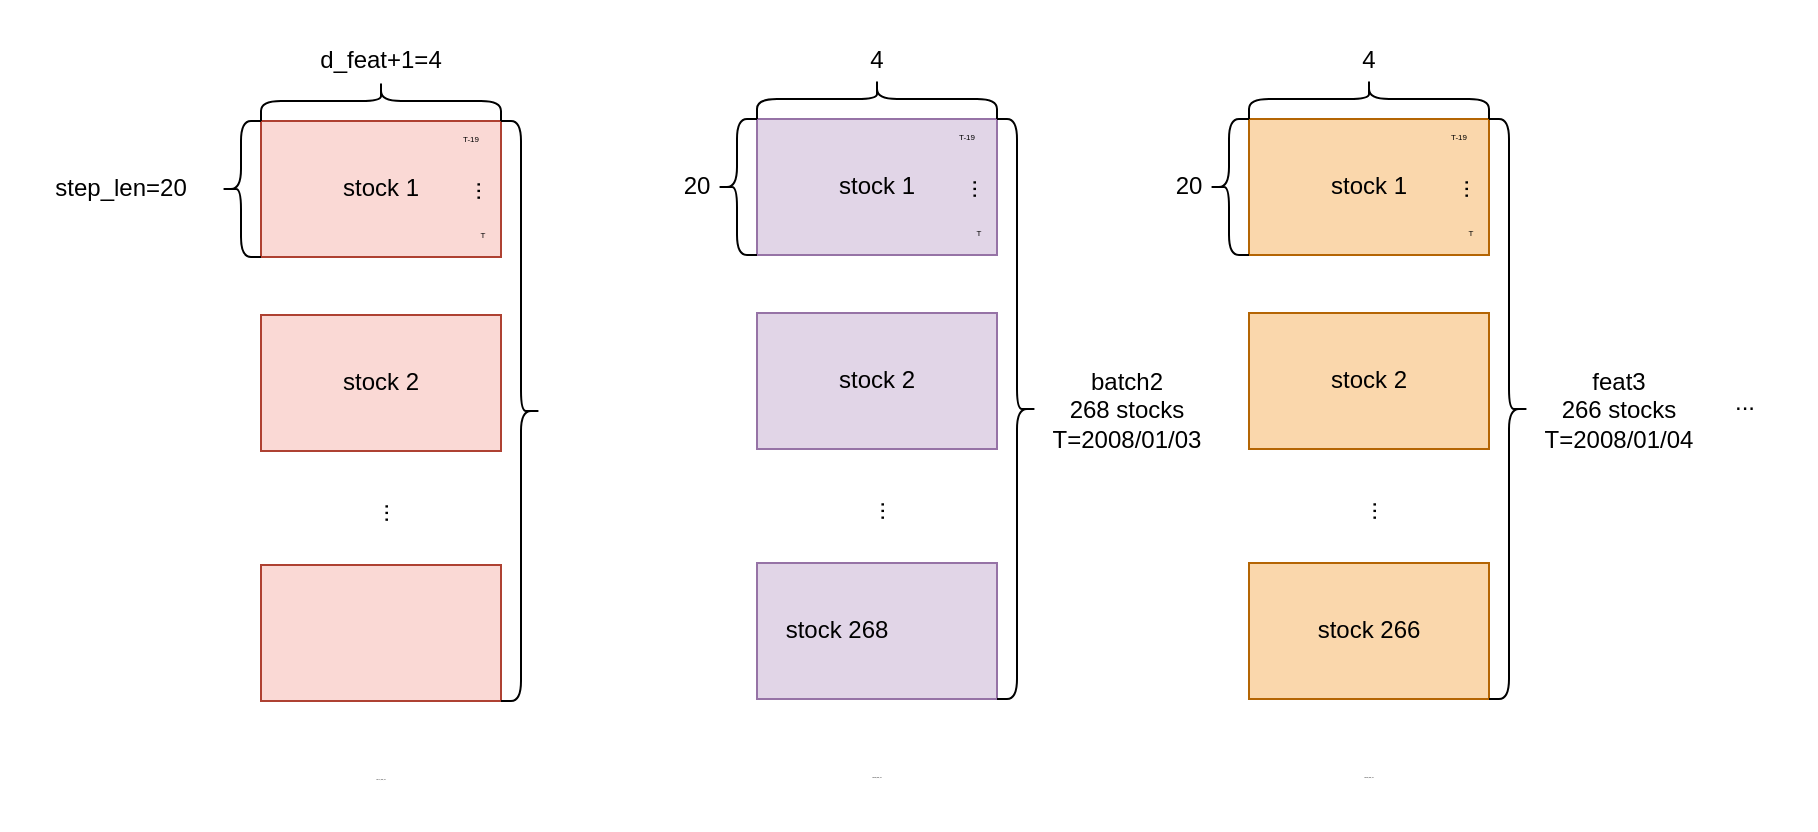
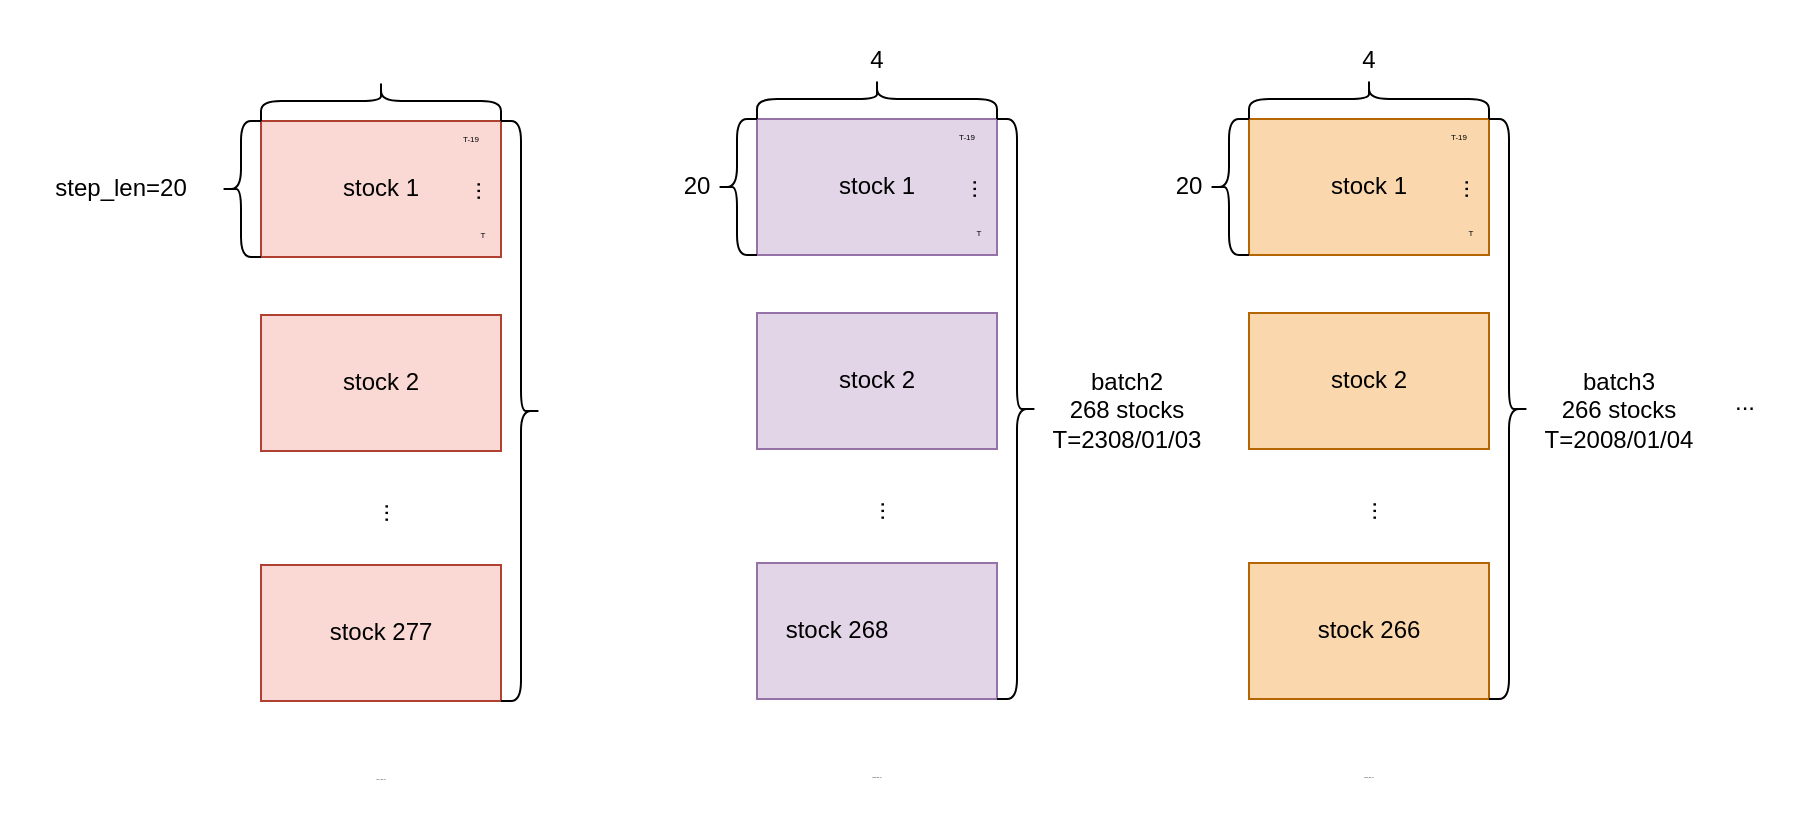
node "d_feat+1=4": removed
node "batch2 268 stocks T=2008/01/03": label "batch2 268 stocks T=2008/01/03" -> "batch2 268 stocks T=2308/01/03"
node "feat3 266 stocks T=2008/01/04": label "feat3 266 stocks T=2008/01/04" -> "batch3 266 stocks T=2008/01/04"
node "stock 277": added
